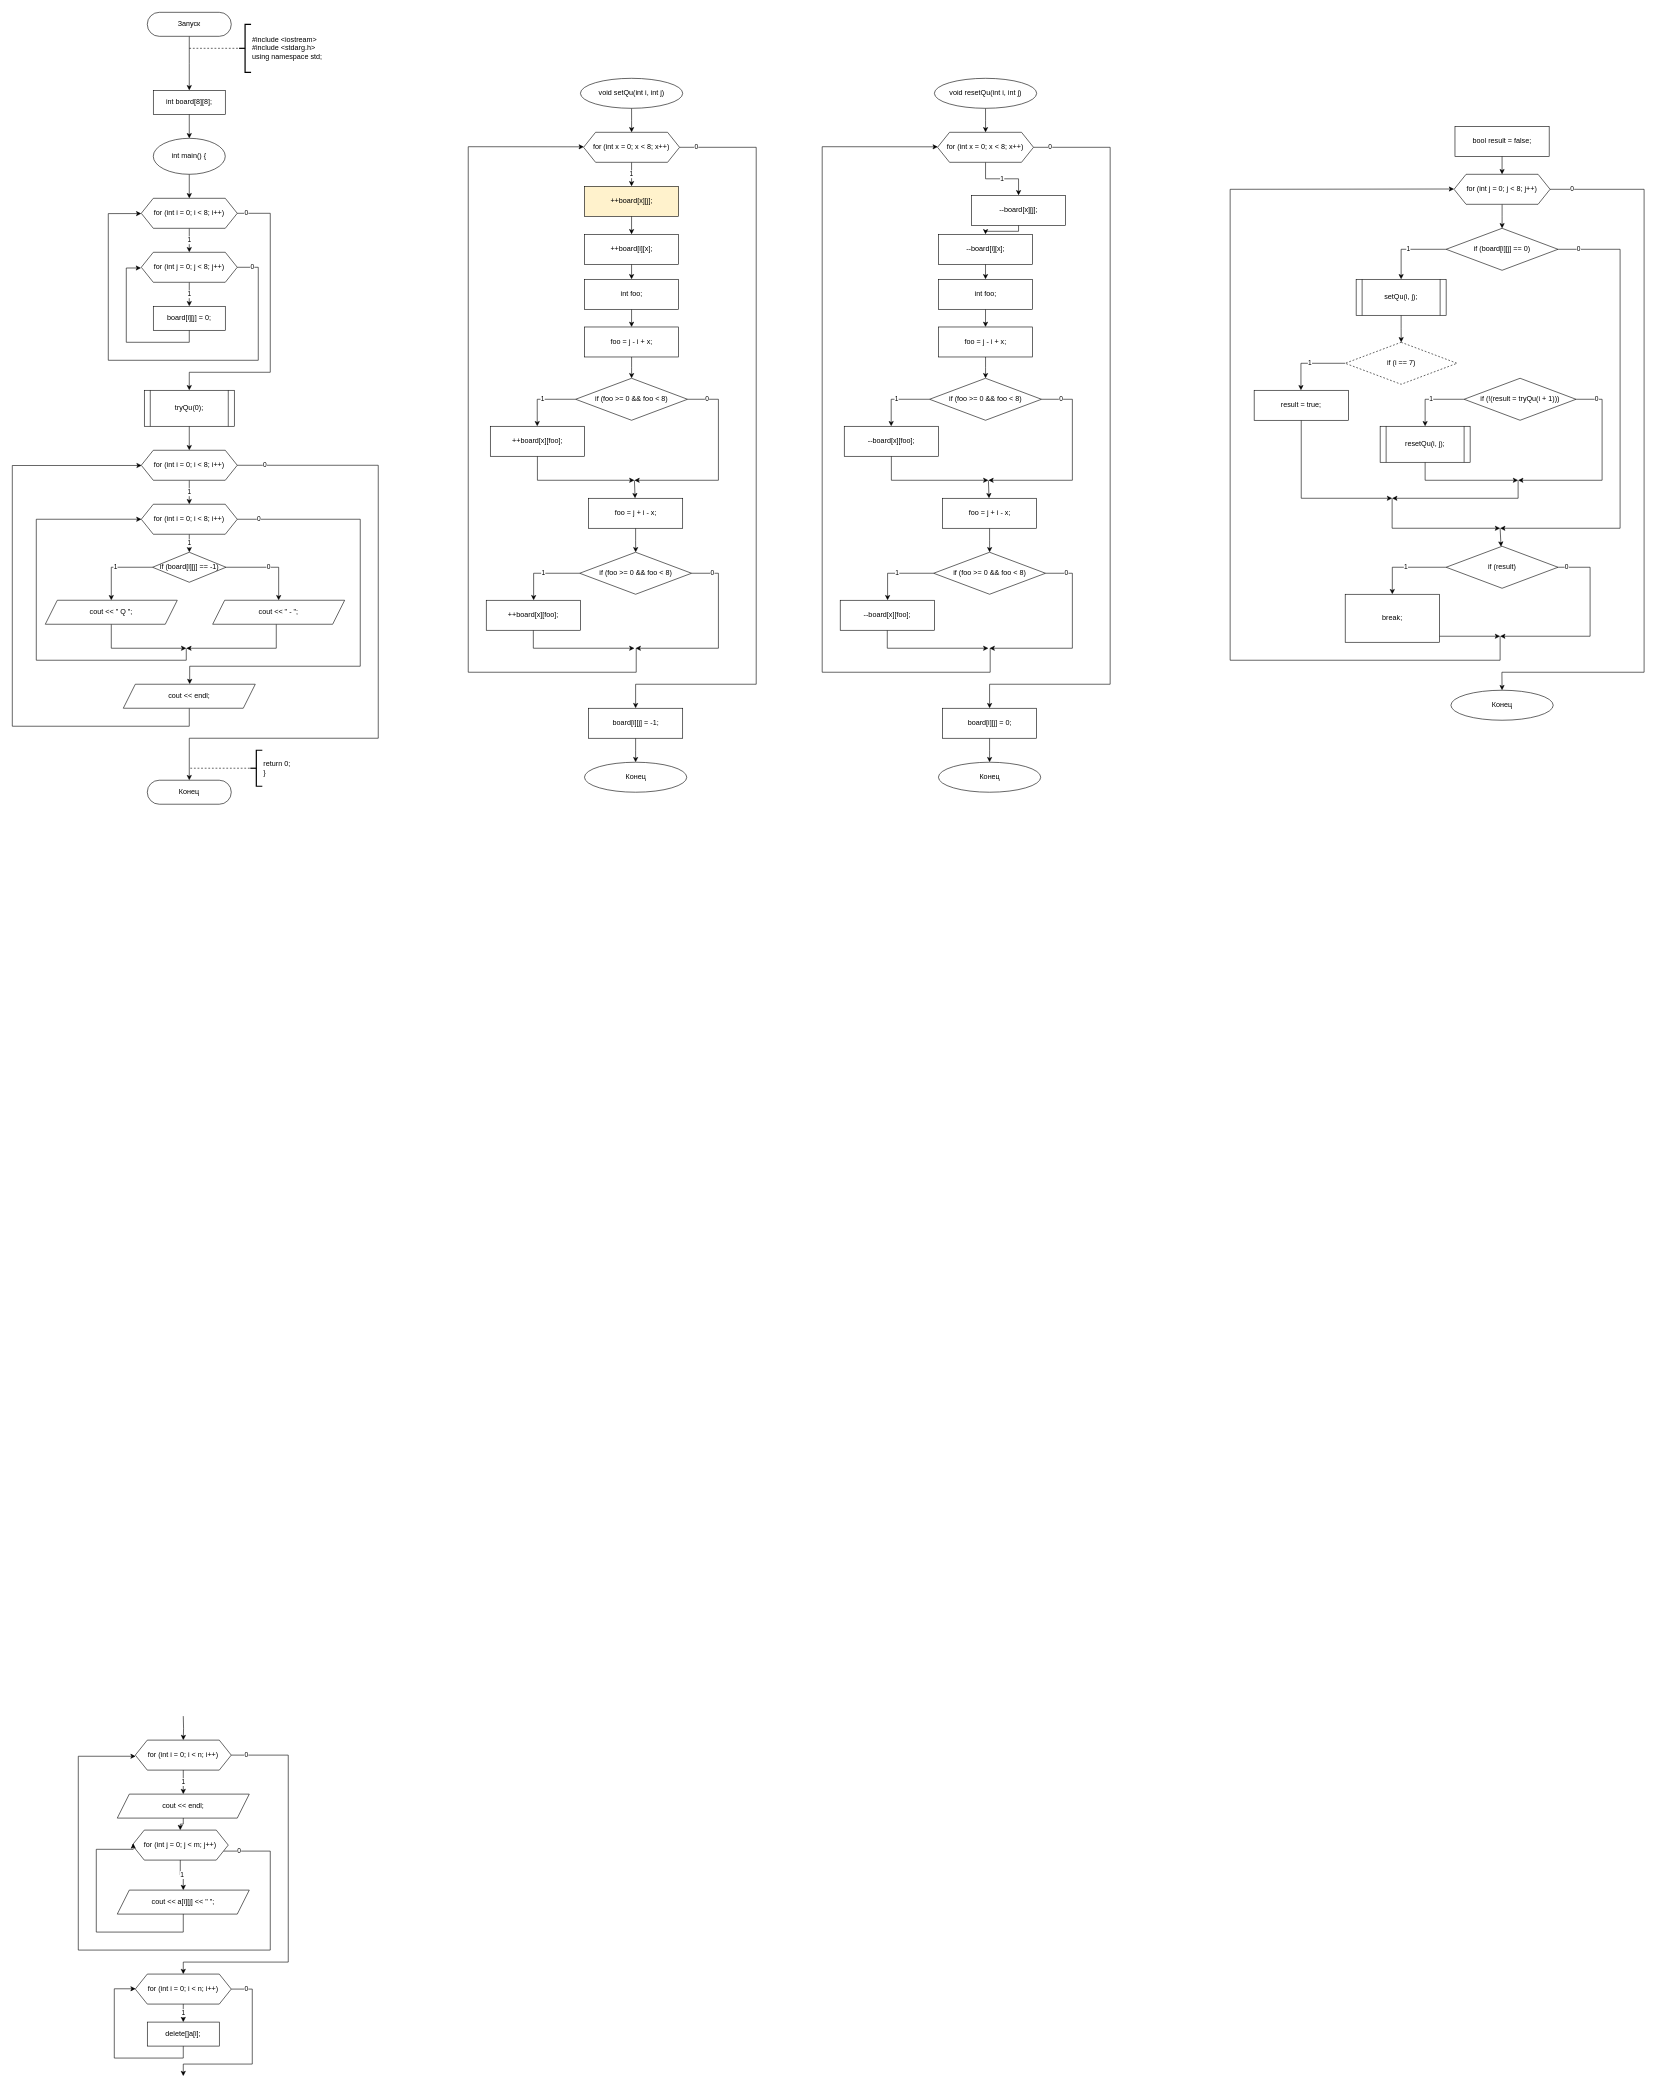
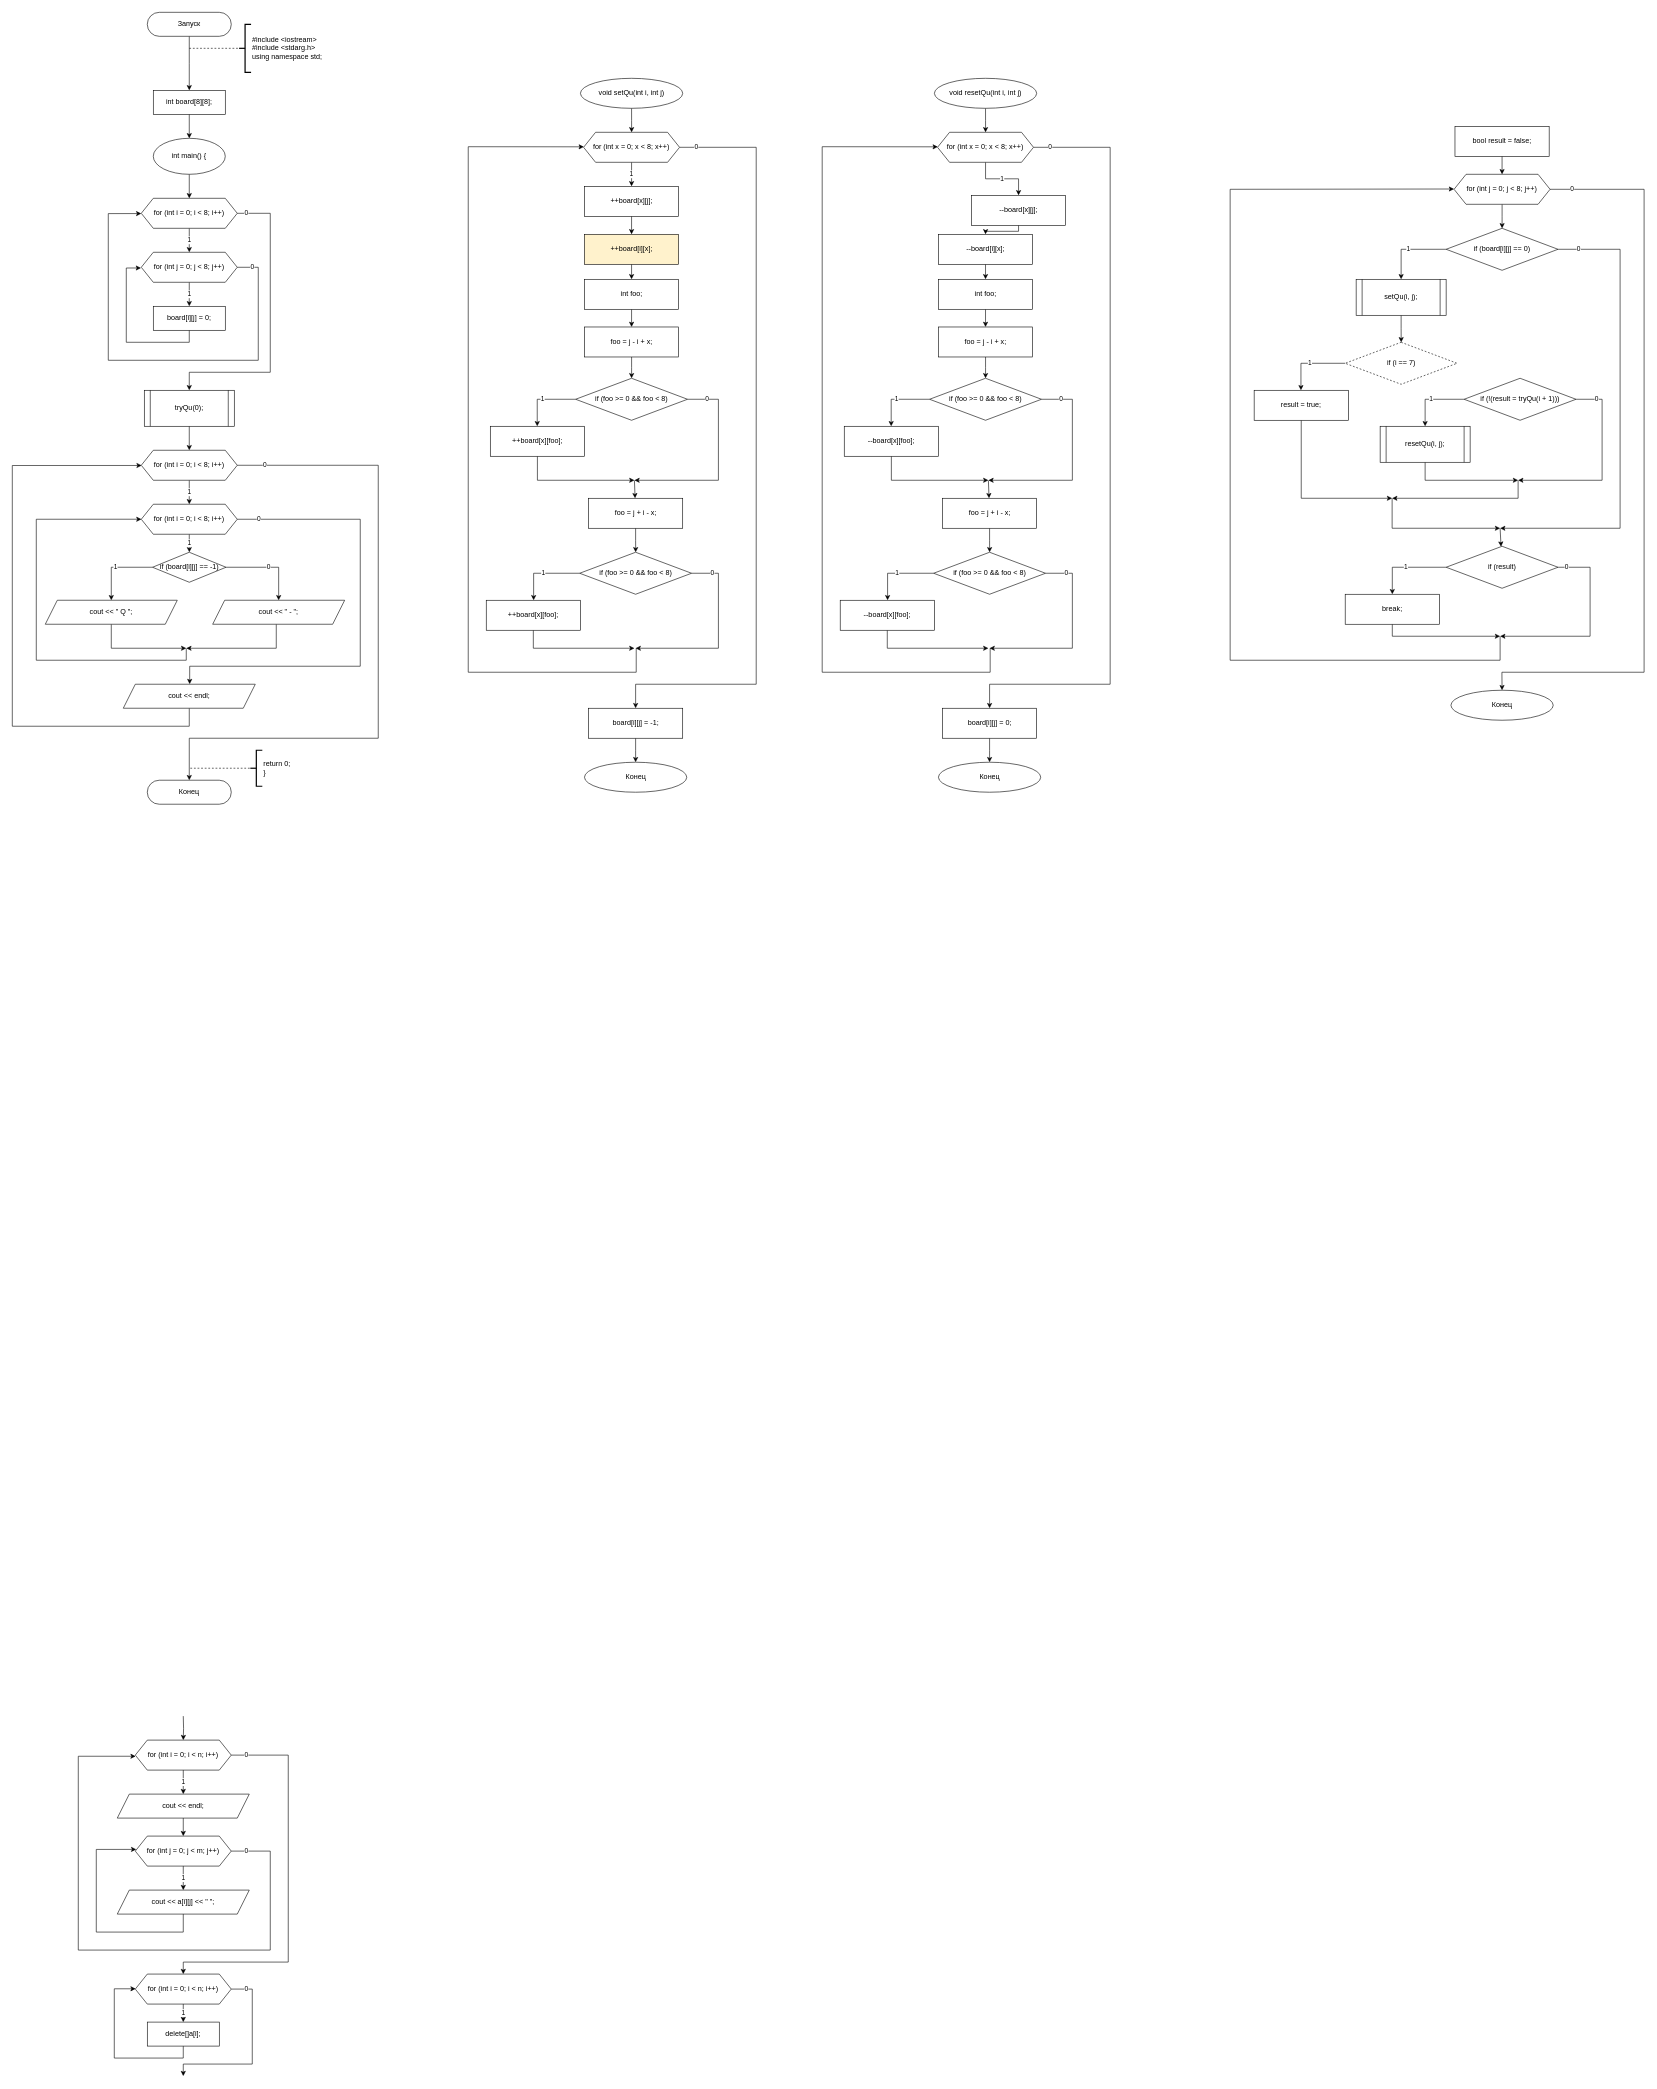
node "++board[x][j];": fillcolor #fff2cc -> #ffffff
node "++board[i][x];": fillcolor #ffffff -> #fff2cc
node "break;": size 94x48 -> 94x30
node "for (int j = 0; j < m; j++)": moved (180, 1845) -> (183, 1851)
